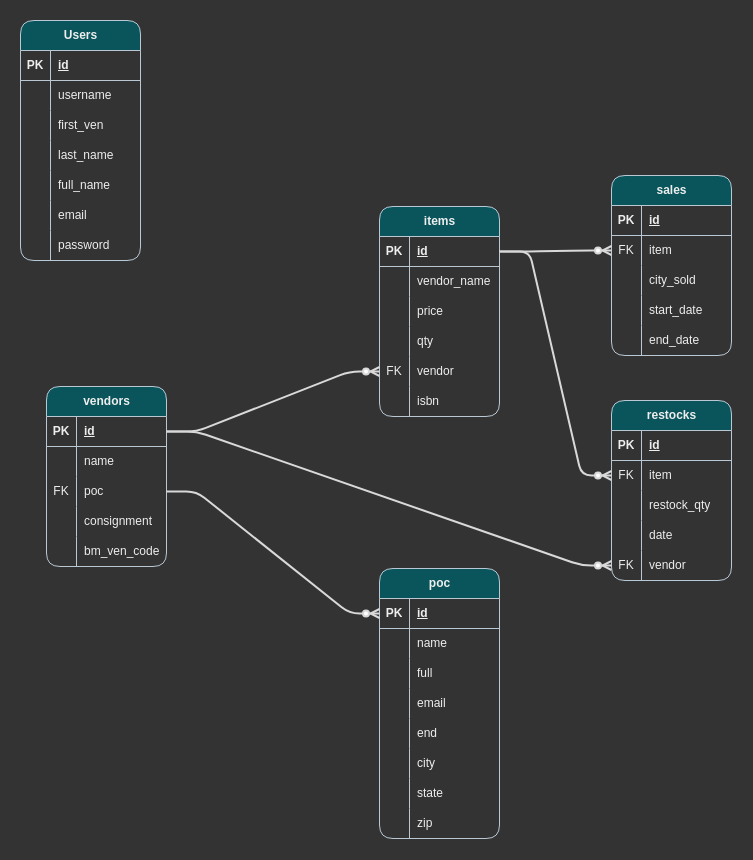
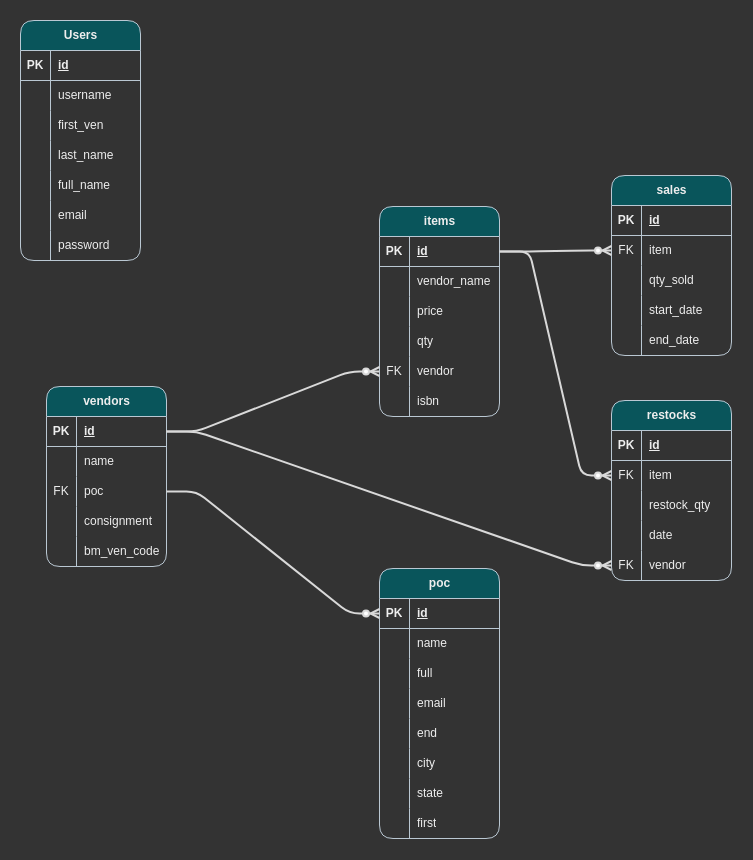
node "city_sold": label "city_sold" -> "qty_sold"
node "zip": label "zip" -> "first"
